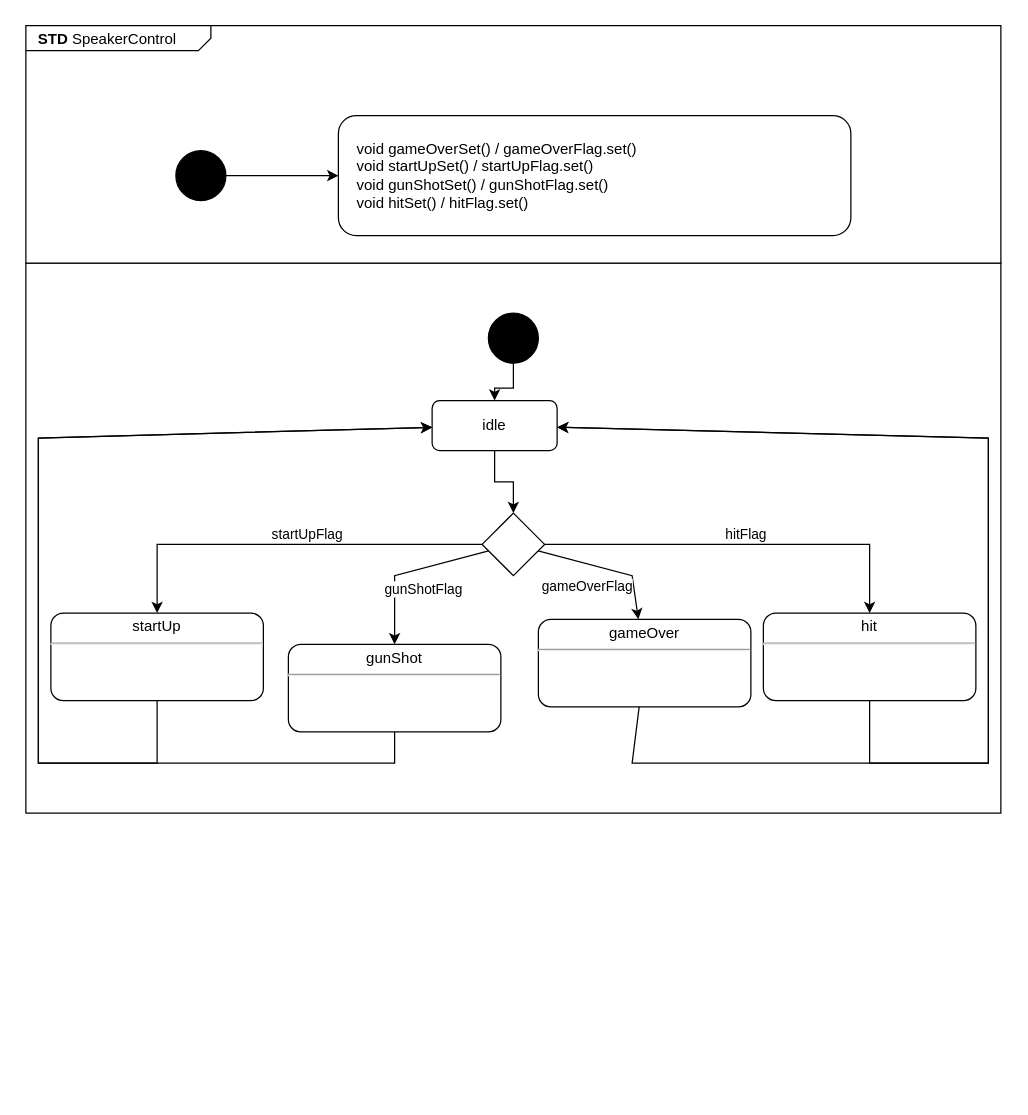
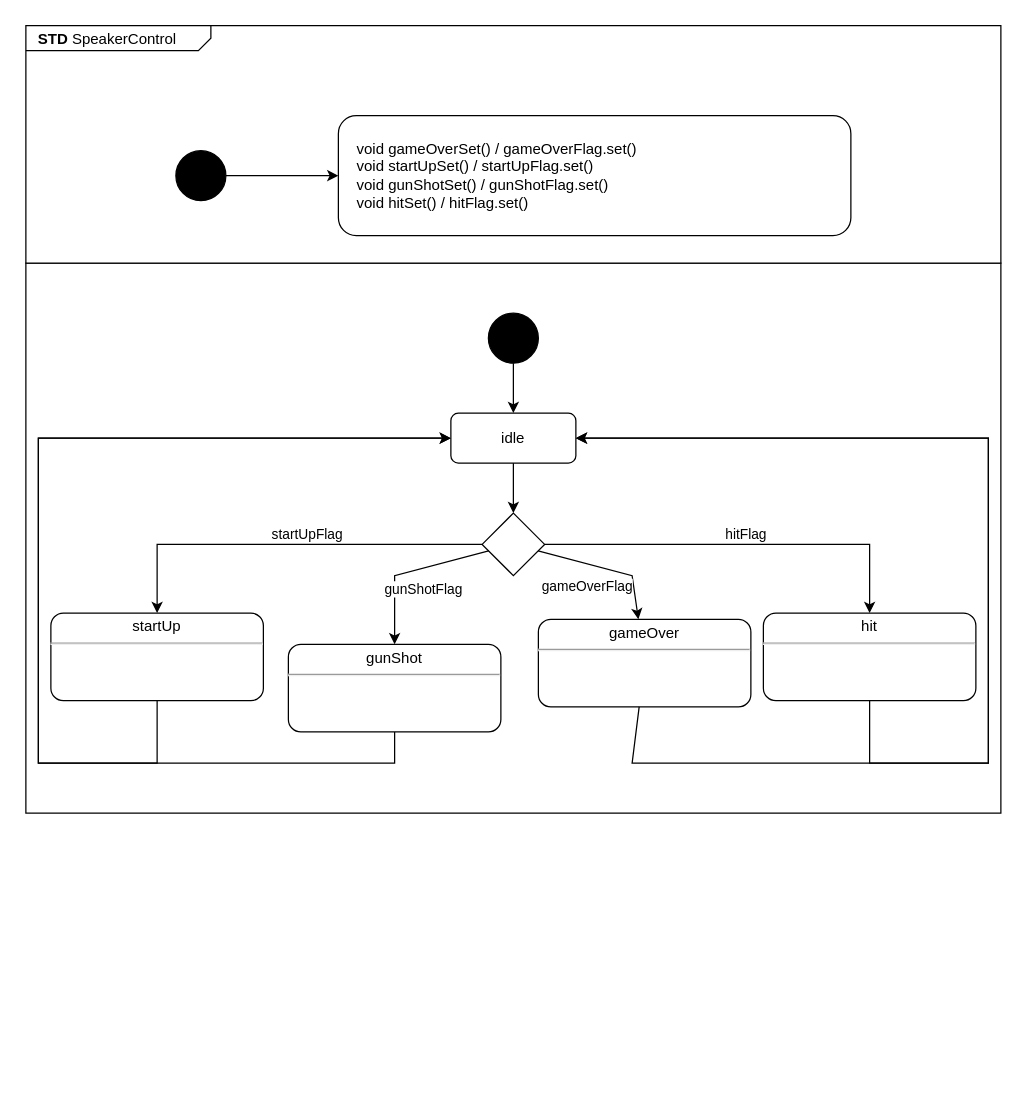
node "idle": moved (494, 426) -> (513, 438)
